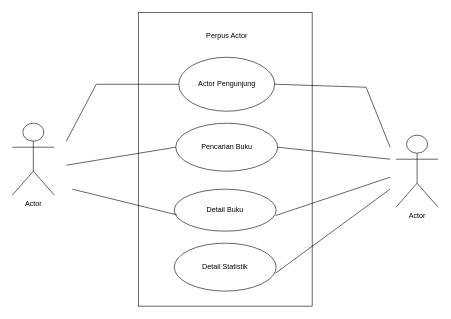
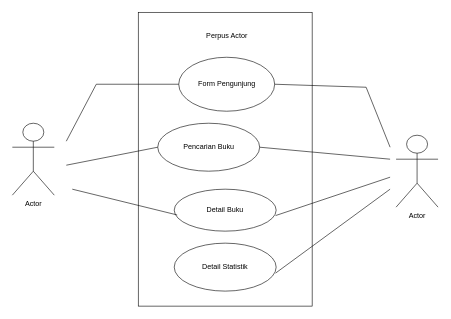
node "Actor Pengunjung": label "Actor Pengunjung" -> "Form Pengunjung"
node "Pencarian Buku": moved (227, 147) -> (209, 147)
